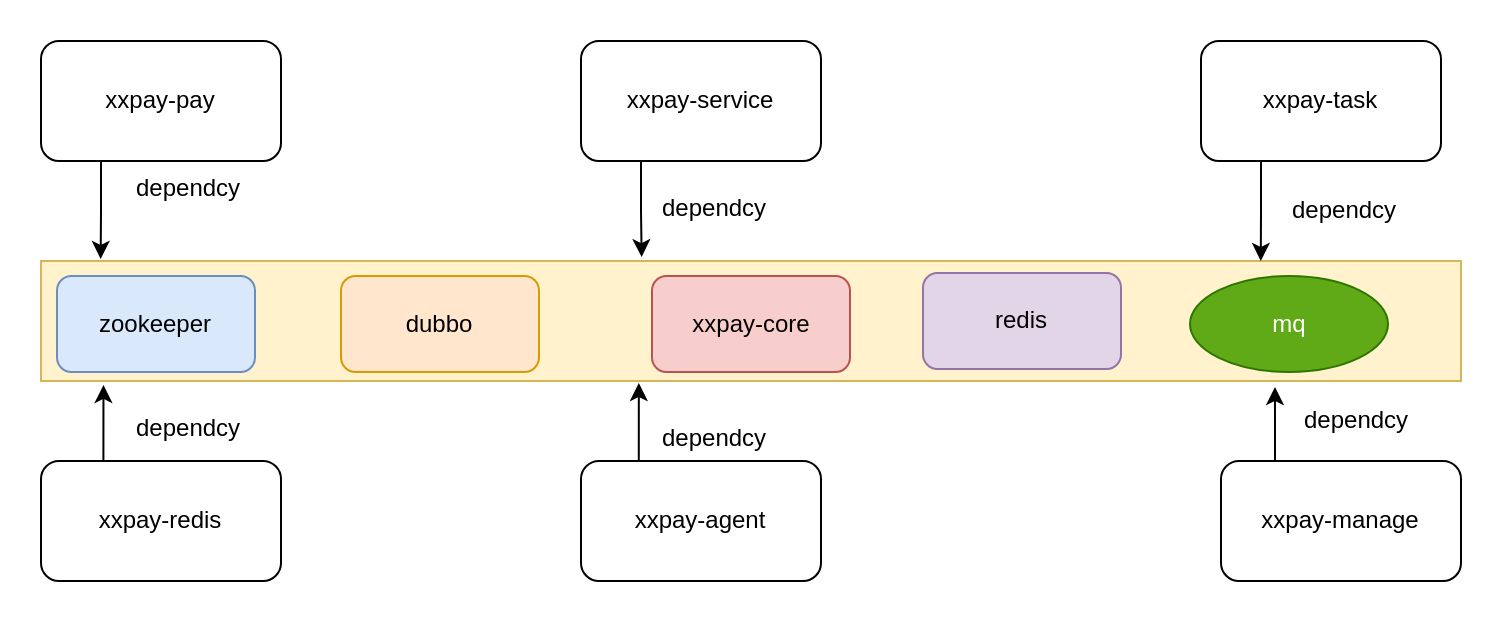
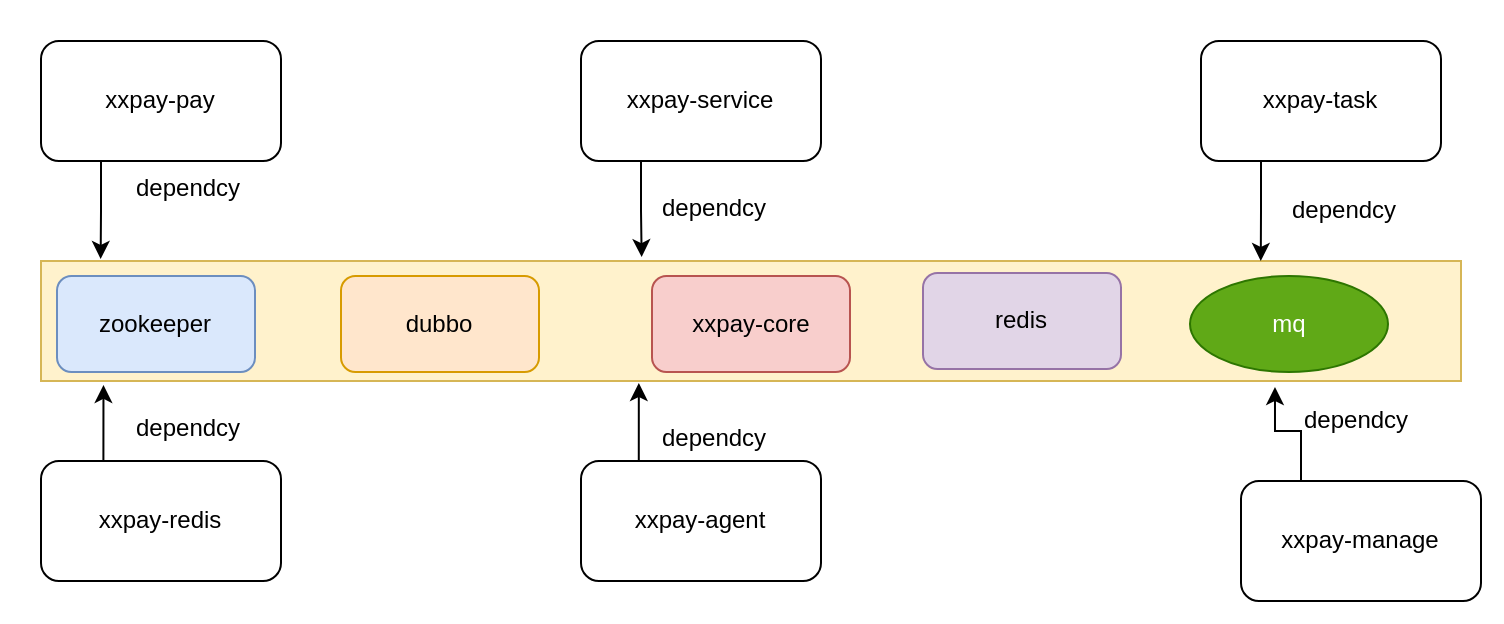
node "xxpay-manage": moved (1341, 521) -> (1361, 541)
